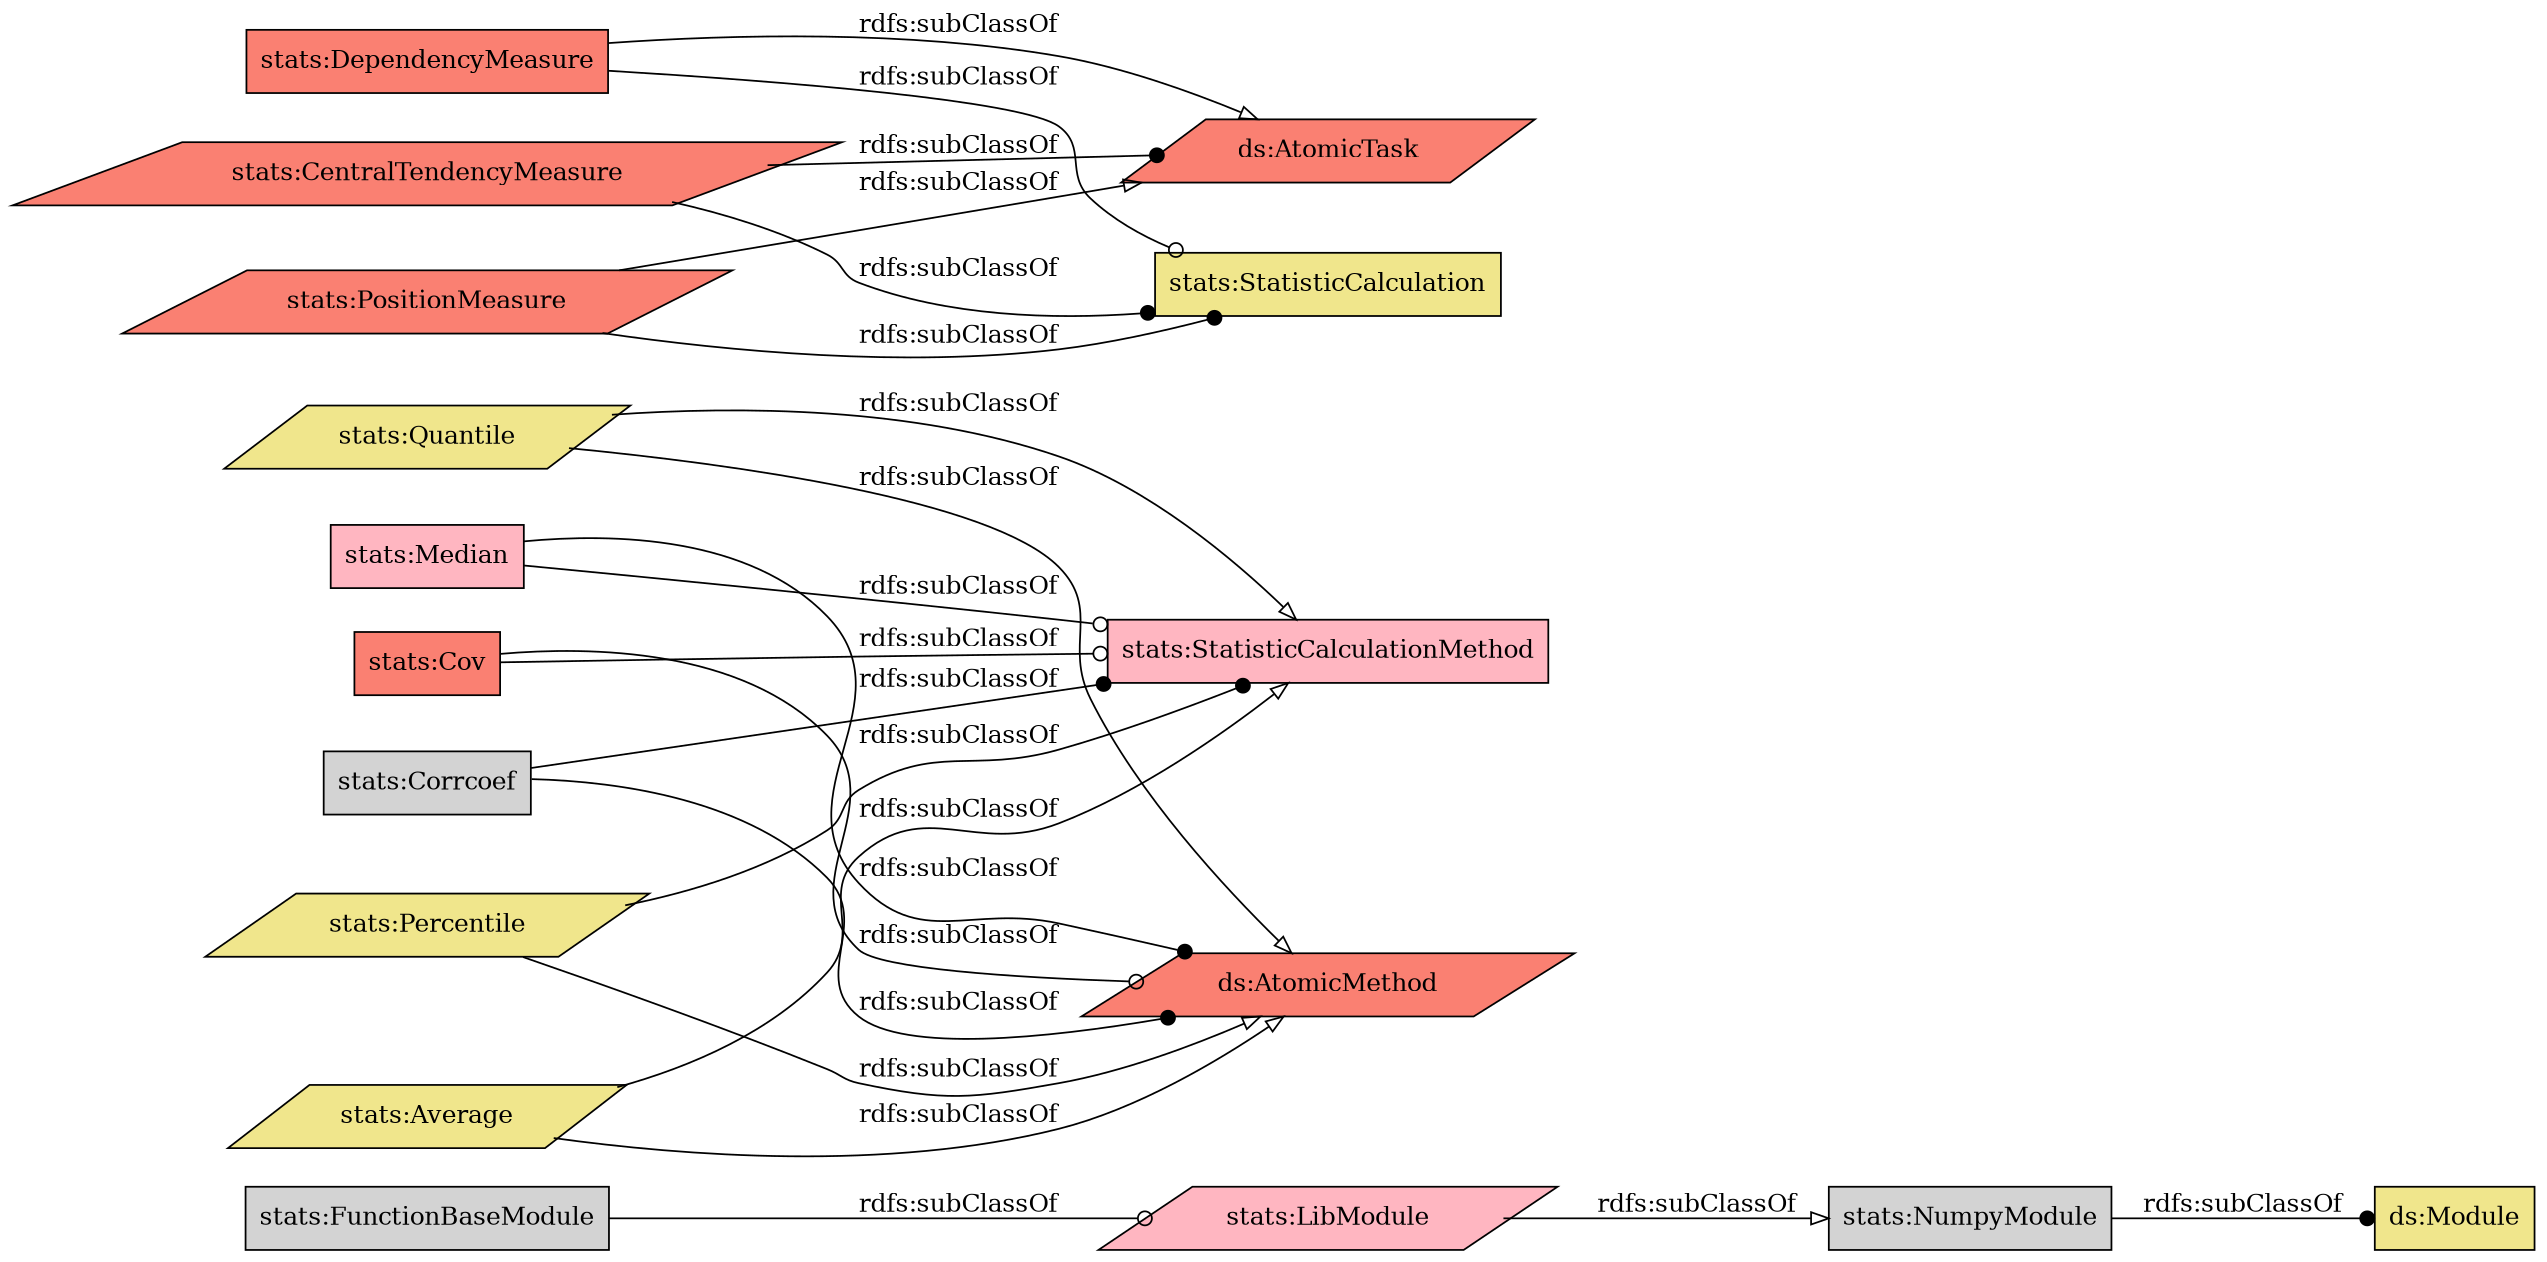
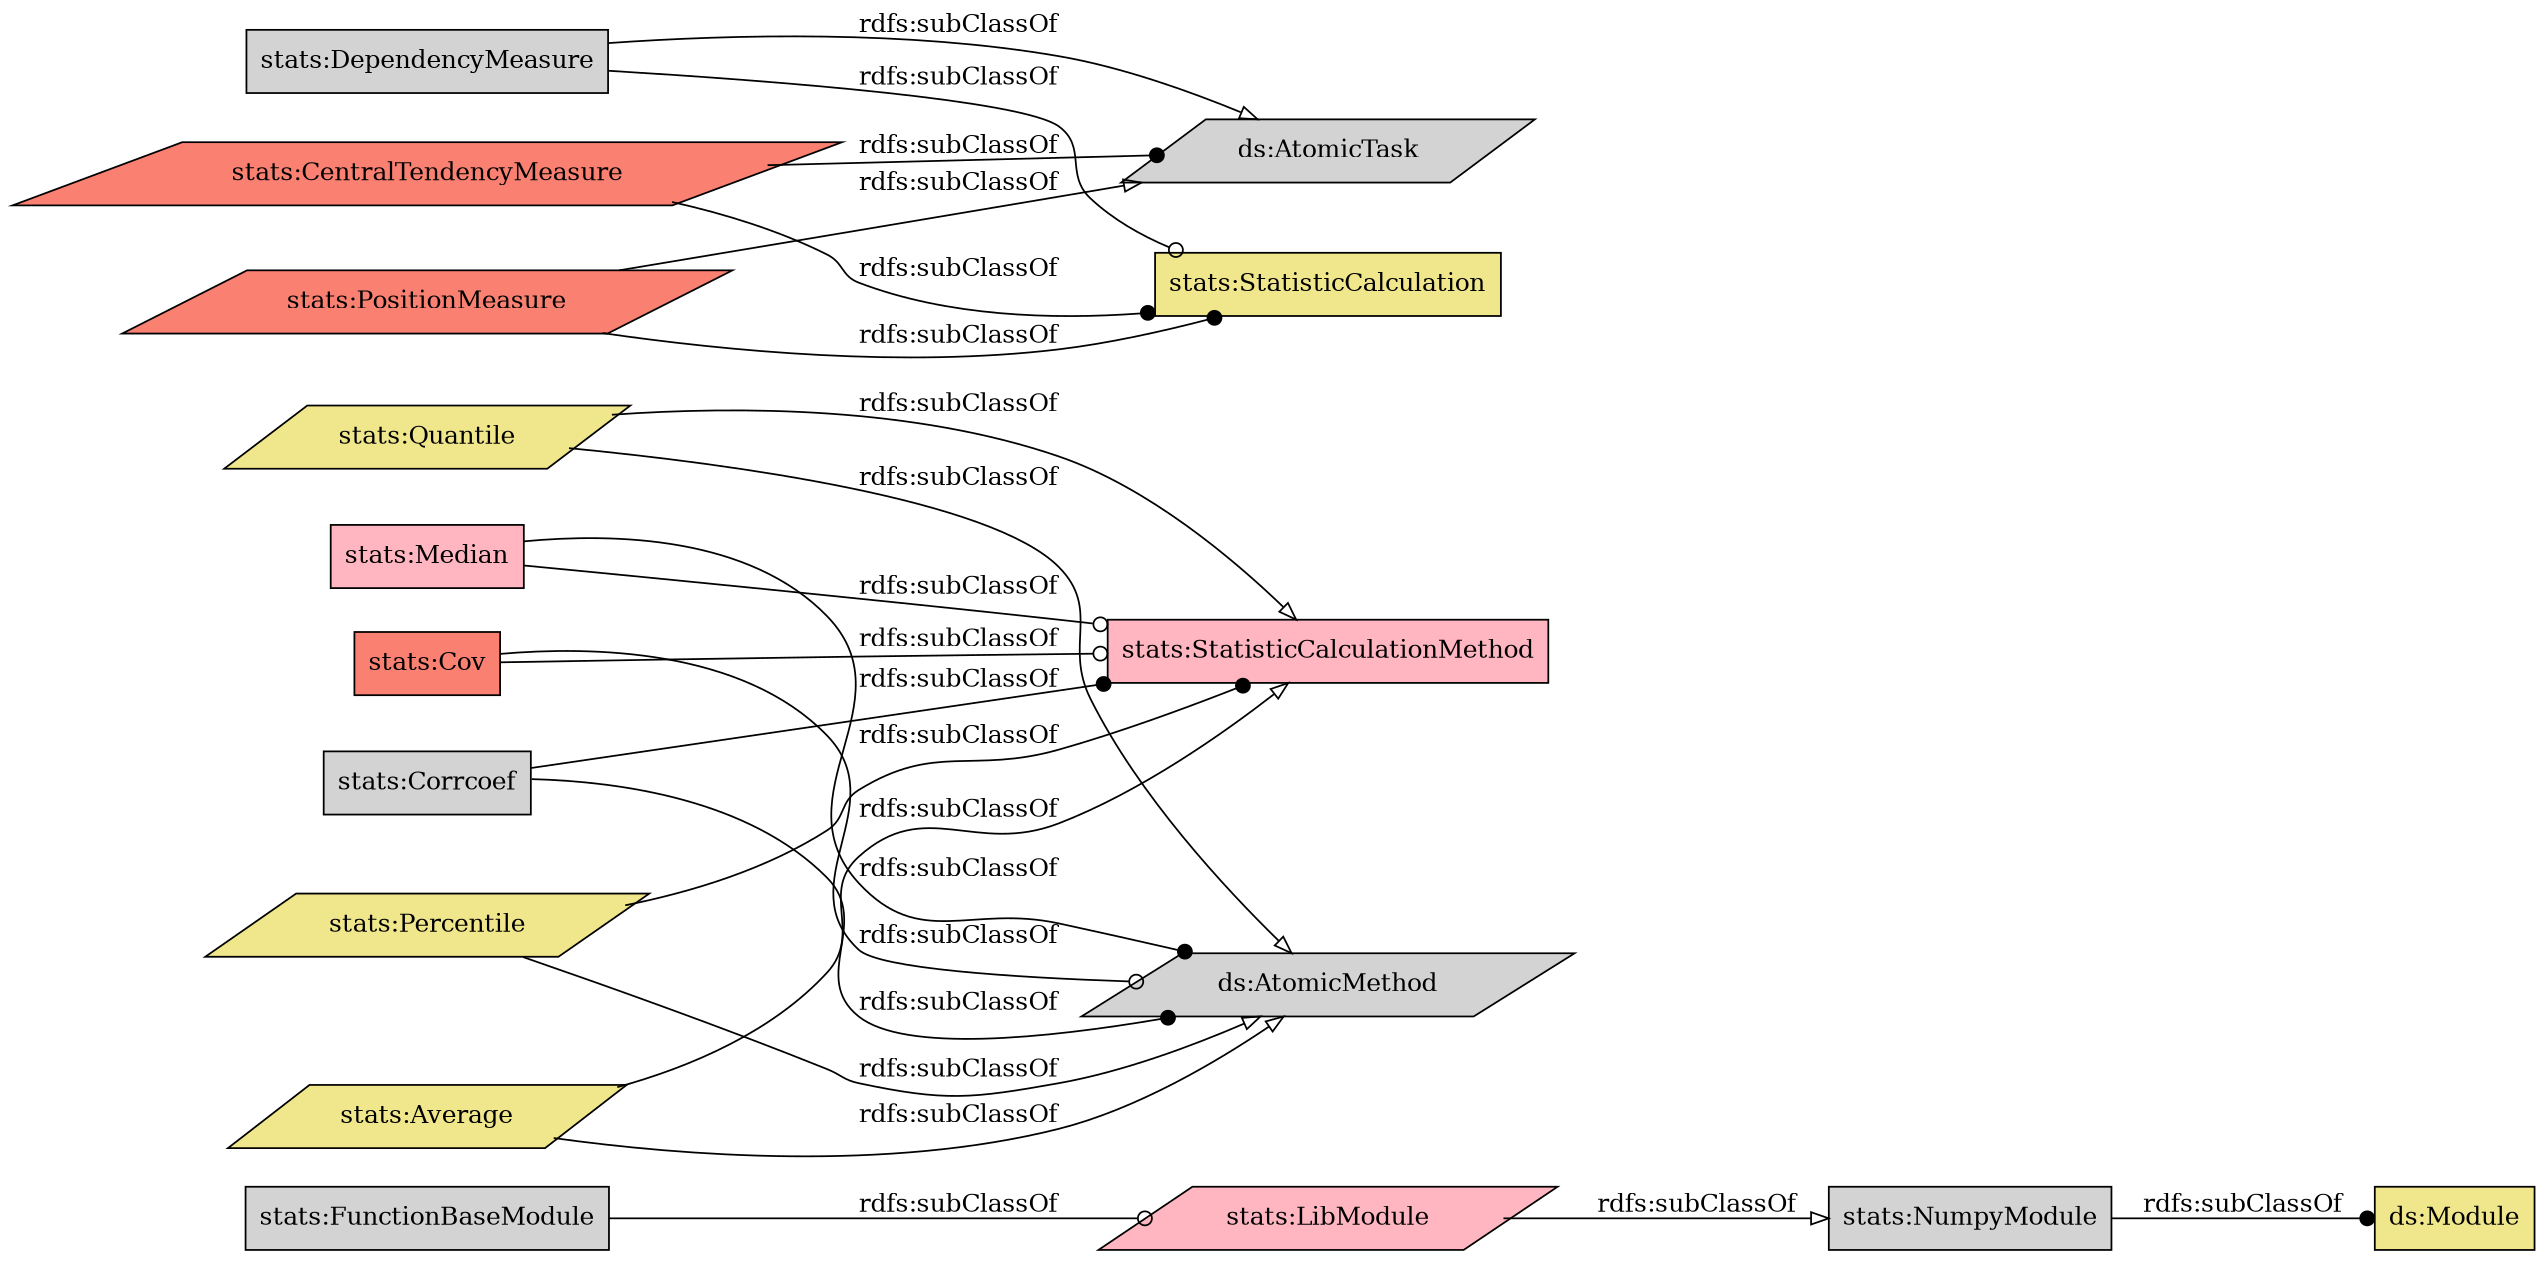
node "stats:DependencyMeasure": fillcolor salmon -> lightgrey
node "ds:AtomicTask": fillcolor salmon -> lightgrey
node "ds:AtomicMethod": fillcolor salmon -> lightgrey
